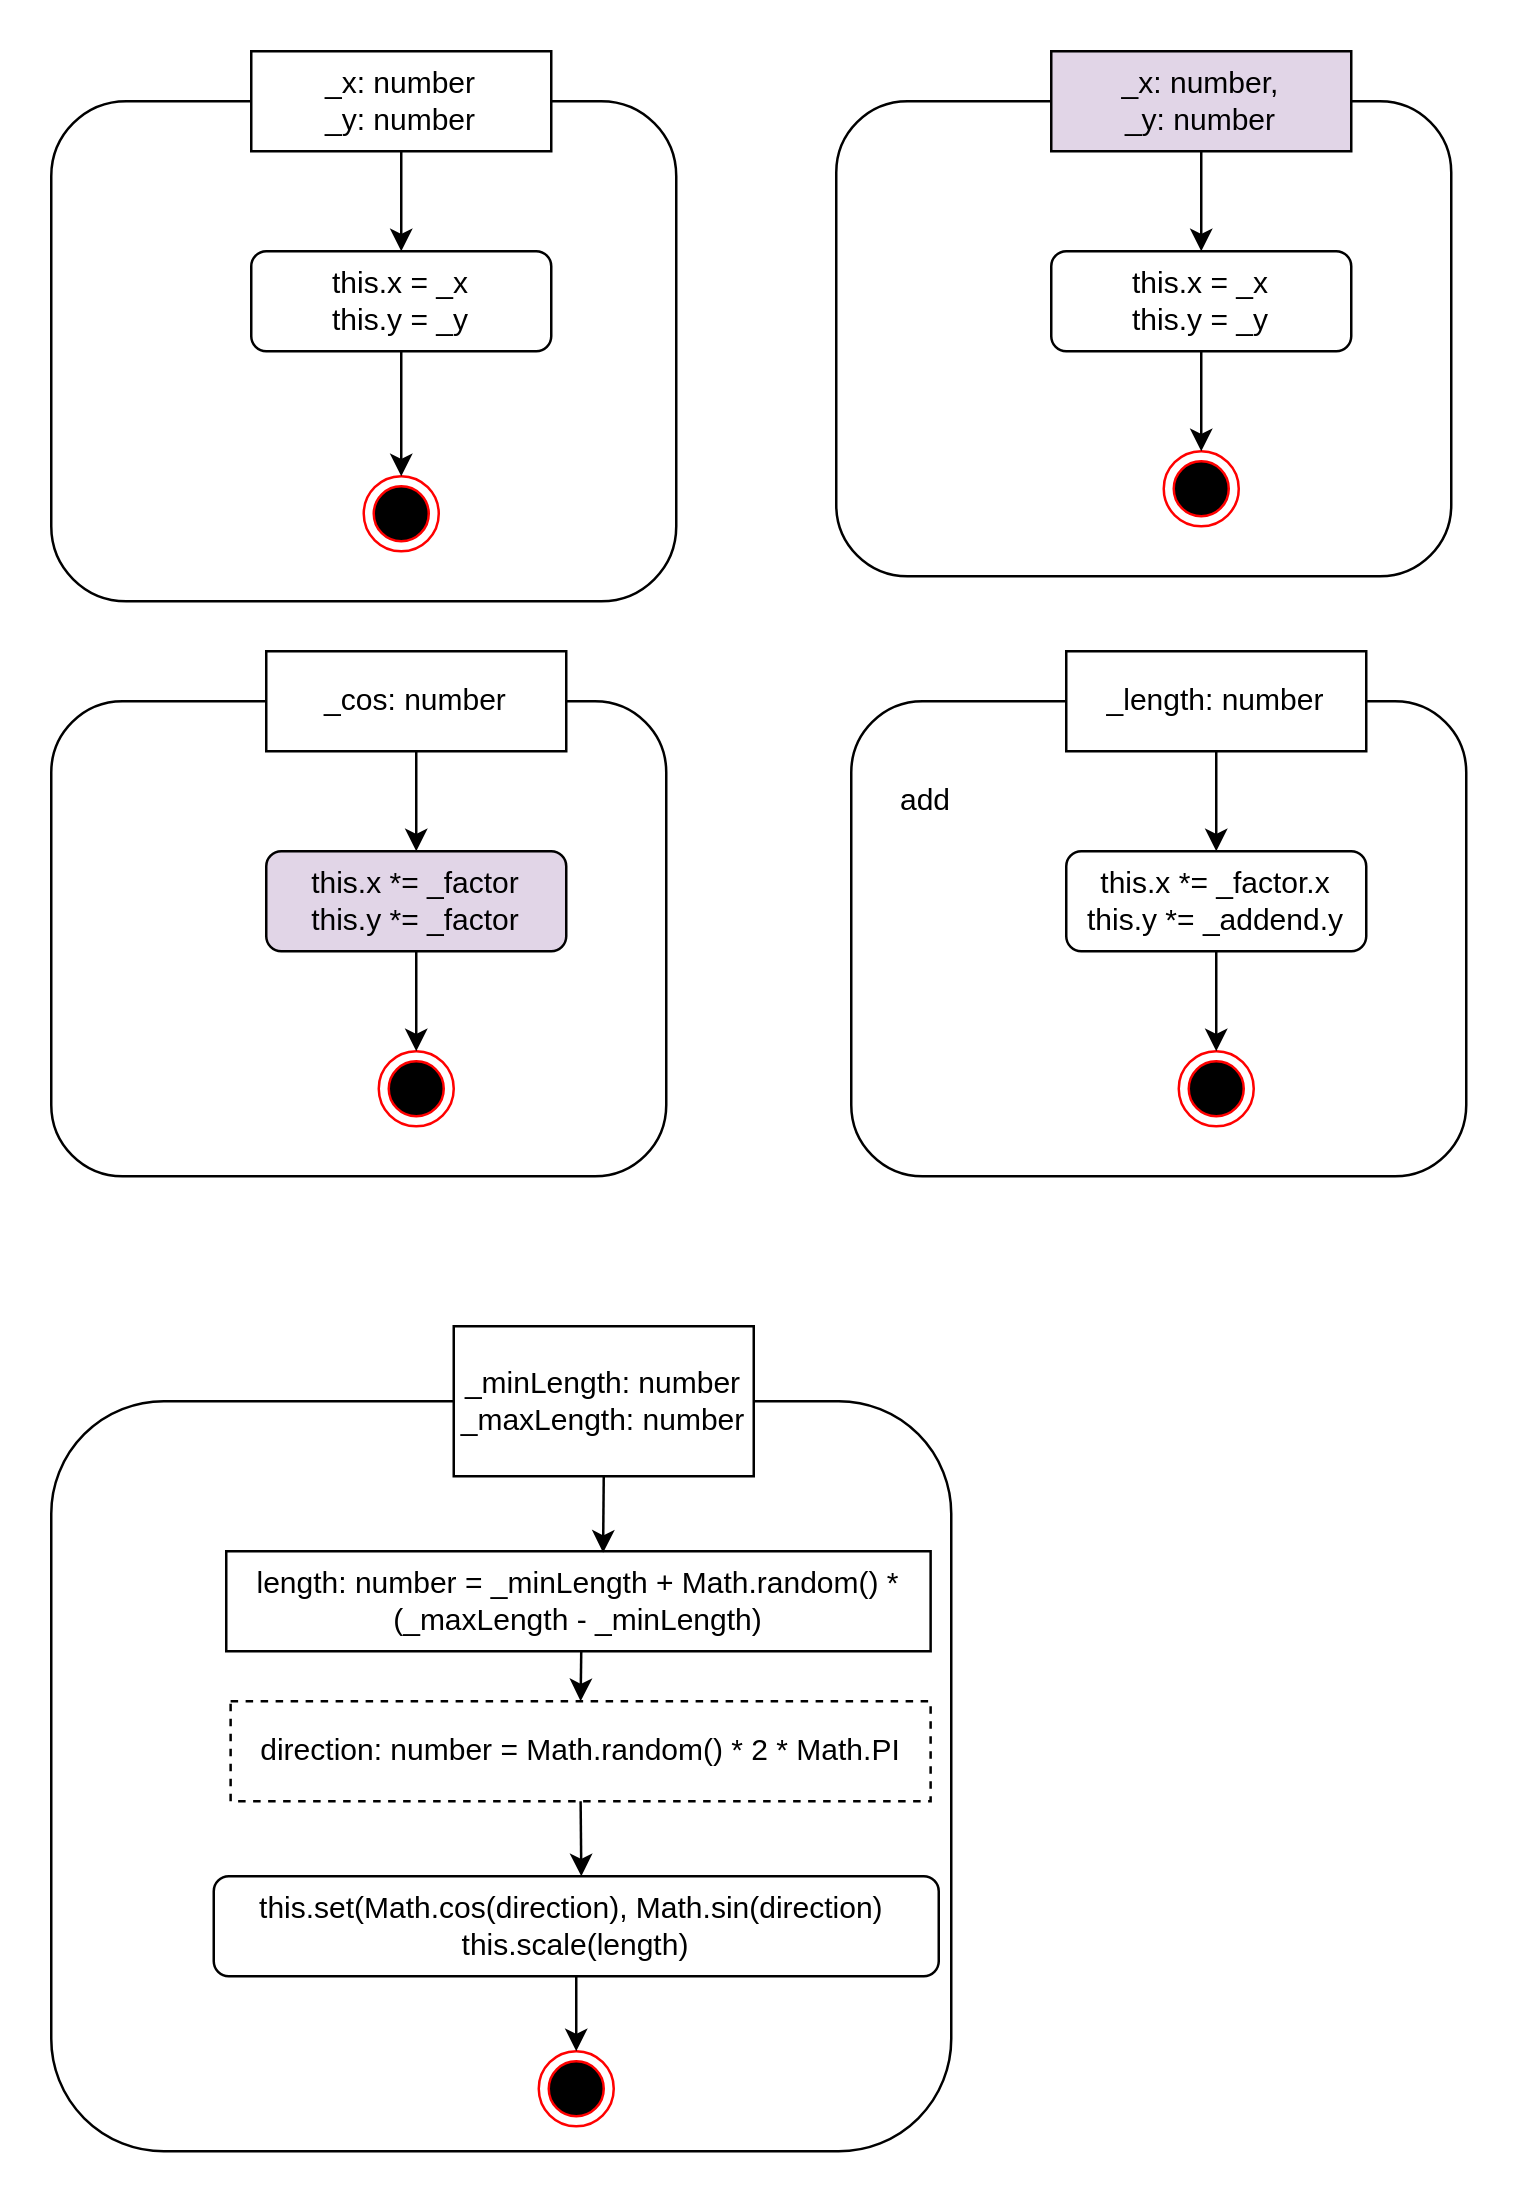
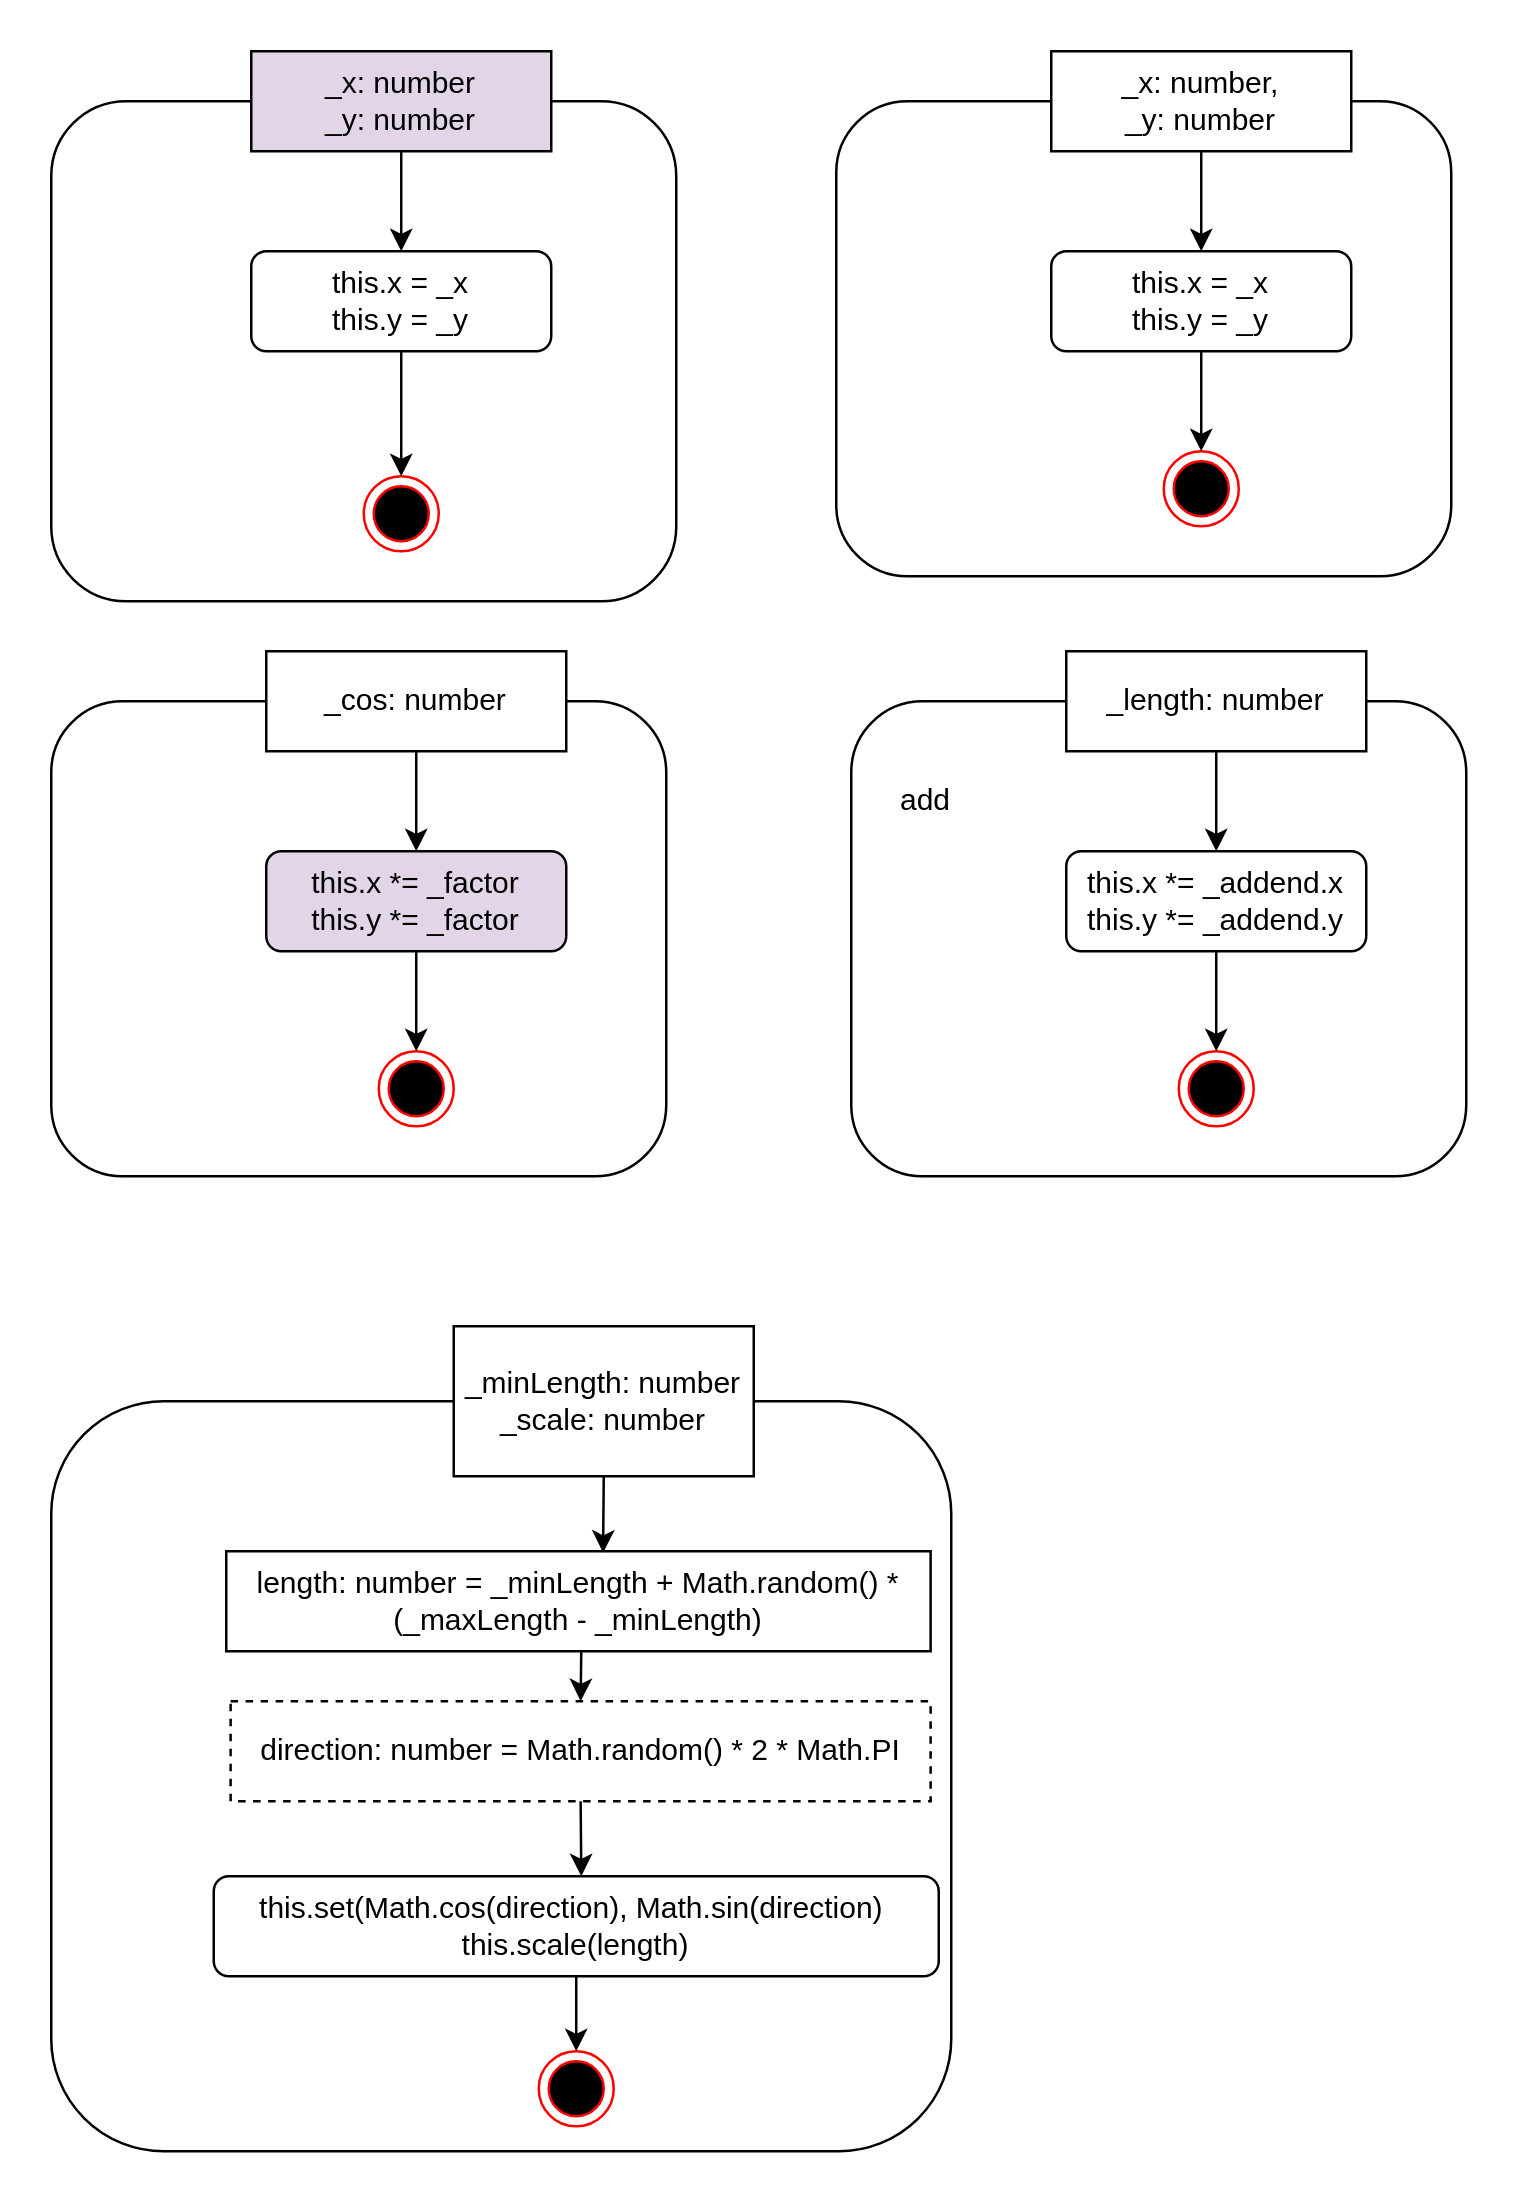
node "_x: number _y: number": fillcolor #ffffff -> #e1d5e7
node "_x: number, _y: number": fillcolor #e1d5e7 -> #ffffff
node "this.x *= _factor.x this.y *= _addend.y": label "this.x *= _factor.x this.y *= _addend.y" -> "this.x *= _addend.x this.y *= _addend.y"
node "_minLength: number _maxLength: number": label "_minLength: number _maxLength: number" -> "_minLength: number _scale: number"
